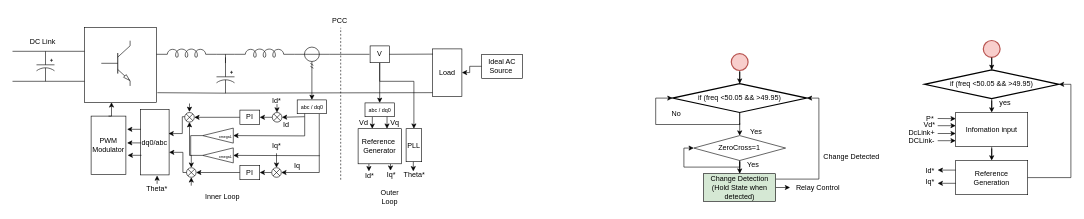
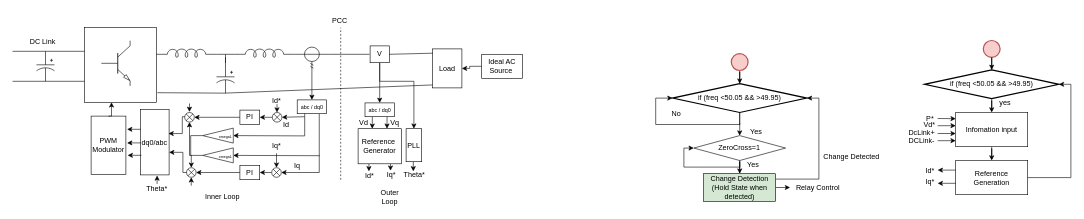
node "Load": size 29x47 -> 29x39
